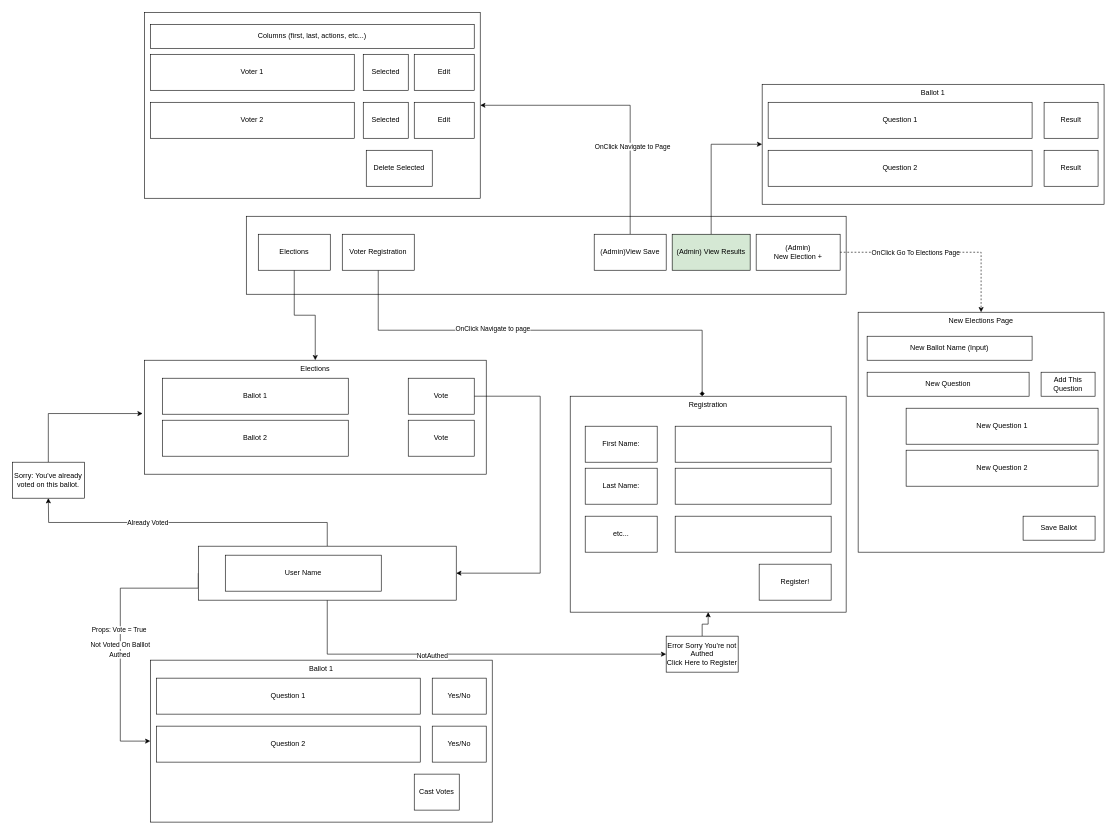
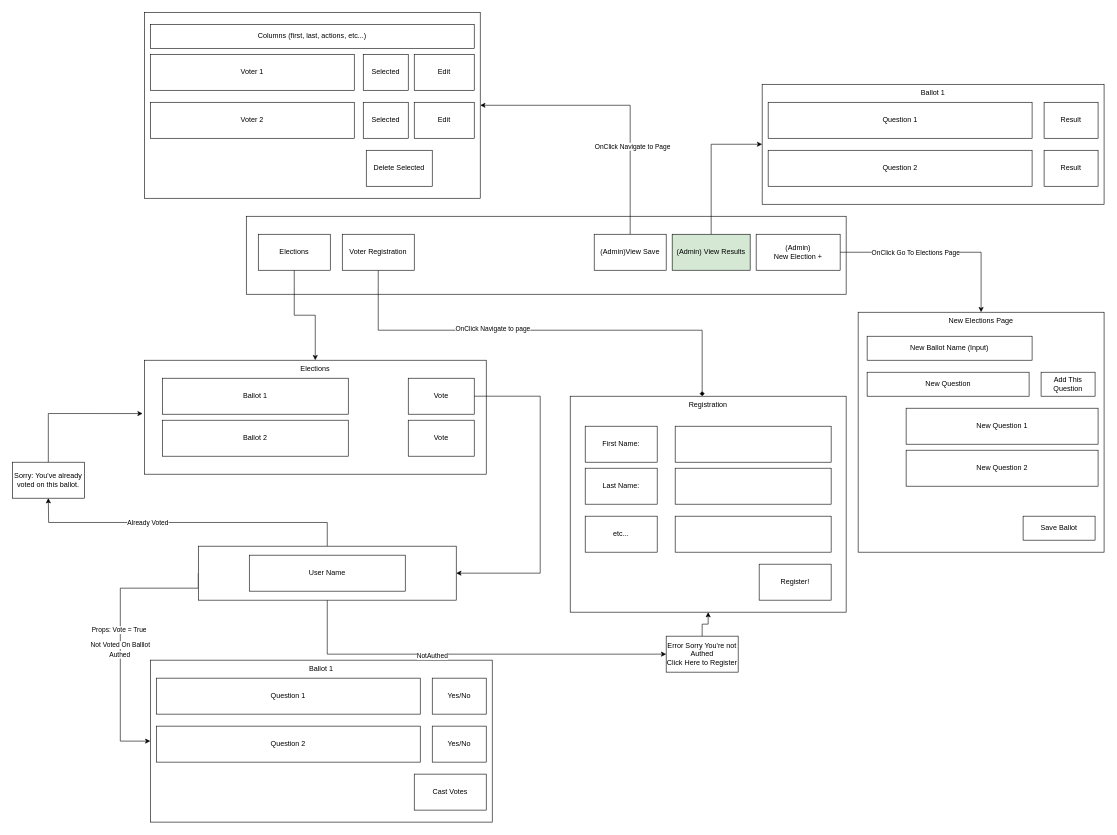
edge "(Admin) New Election +" -> "New Elections Page": style dashed -> solid
node "User Name": moved (303, 573) -> (327, 573)
node "Cast Votes": size 45x36 -> 72x36
